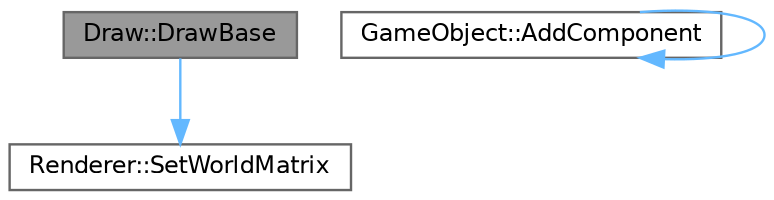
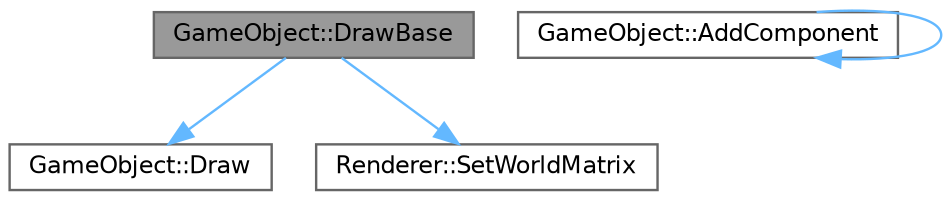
node "Draw::DrawBase": label "Draw::DrawBase" -> "GameObject::DrawBase"
node "GameObject::Draw": added
